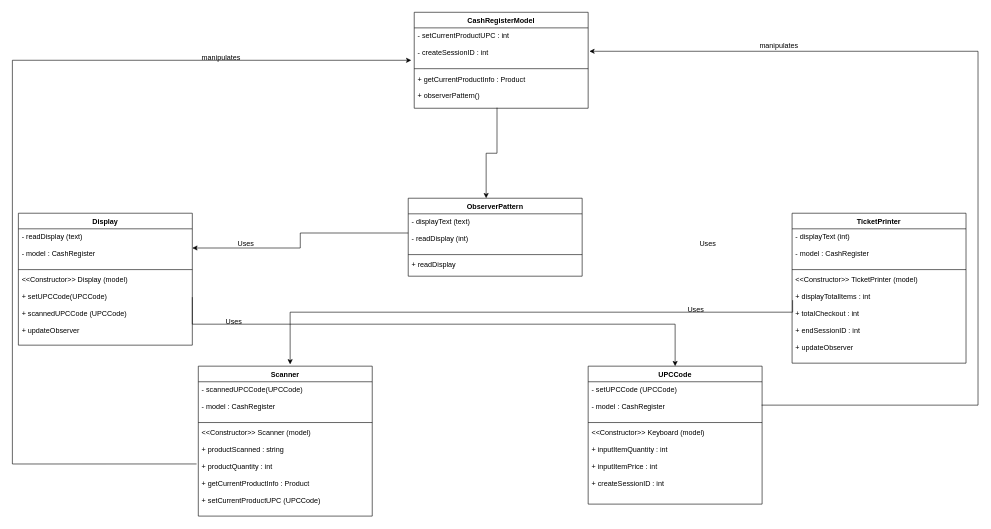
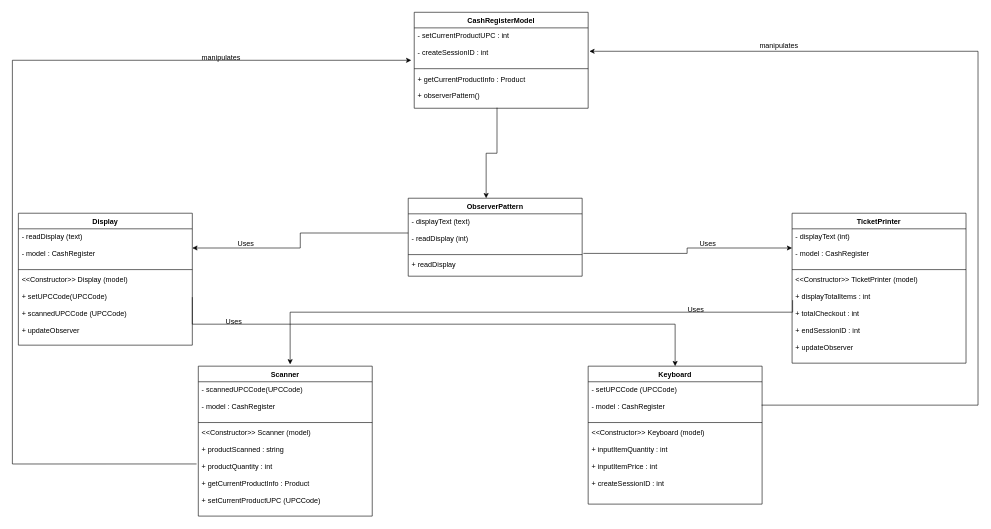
edge "- displayText (text) - readDisplay (int)" -> "- displayText (int) - model : CashRegister": added
node "UPCCode": label "UPCCode" -> "Keyboard"
